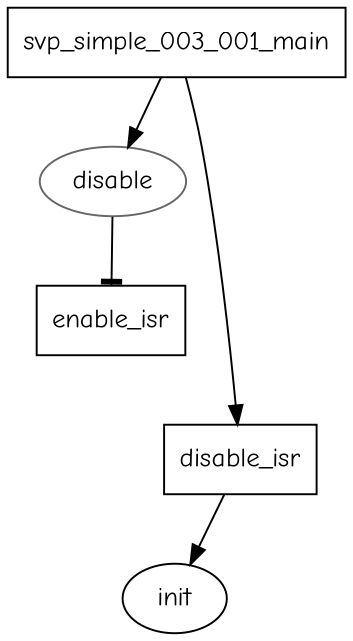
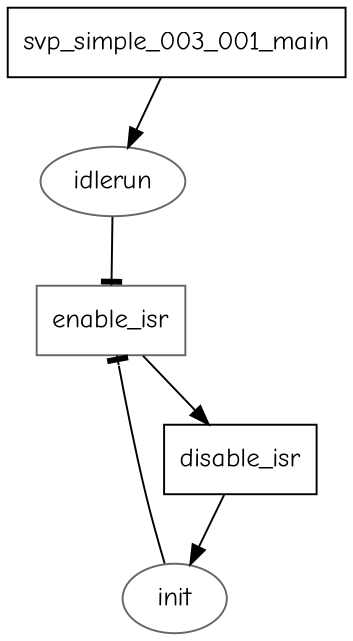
node "disable": label "disable" -> "idlerun"
edge "svp_simple_003_001_main" -> "disable_isr": now "enable_isr" -> "disable_isr"
node "enable_isr": color black -> gray40
edge "init" -> "enable_isr": added
node "init": color black -> gray40
